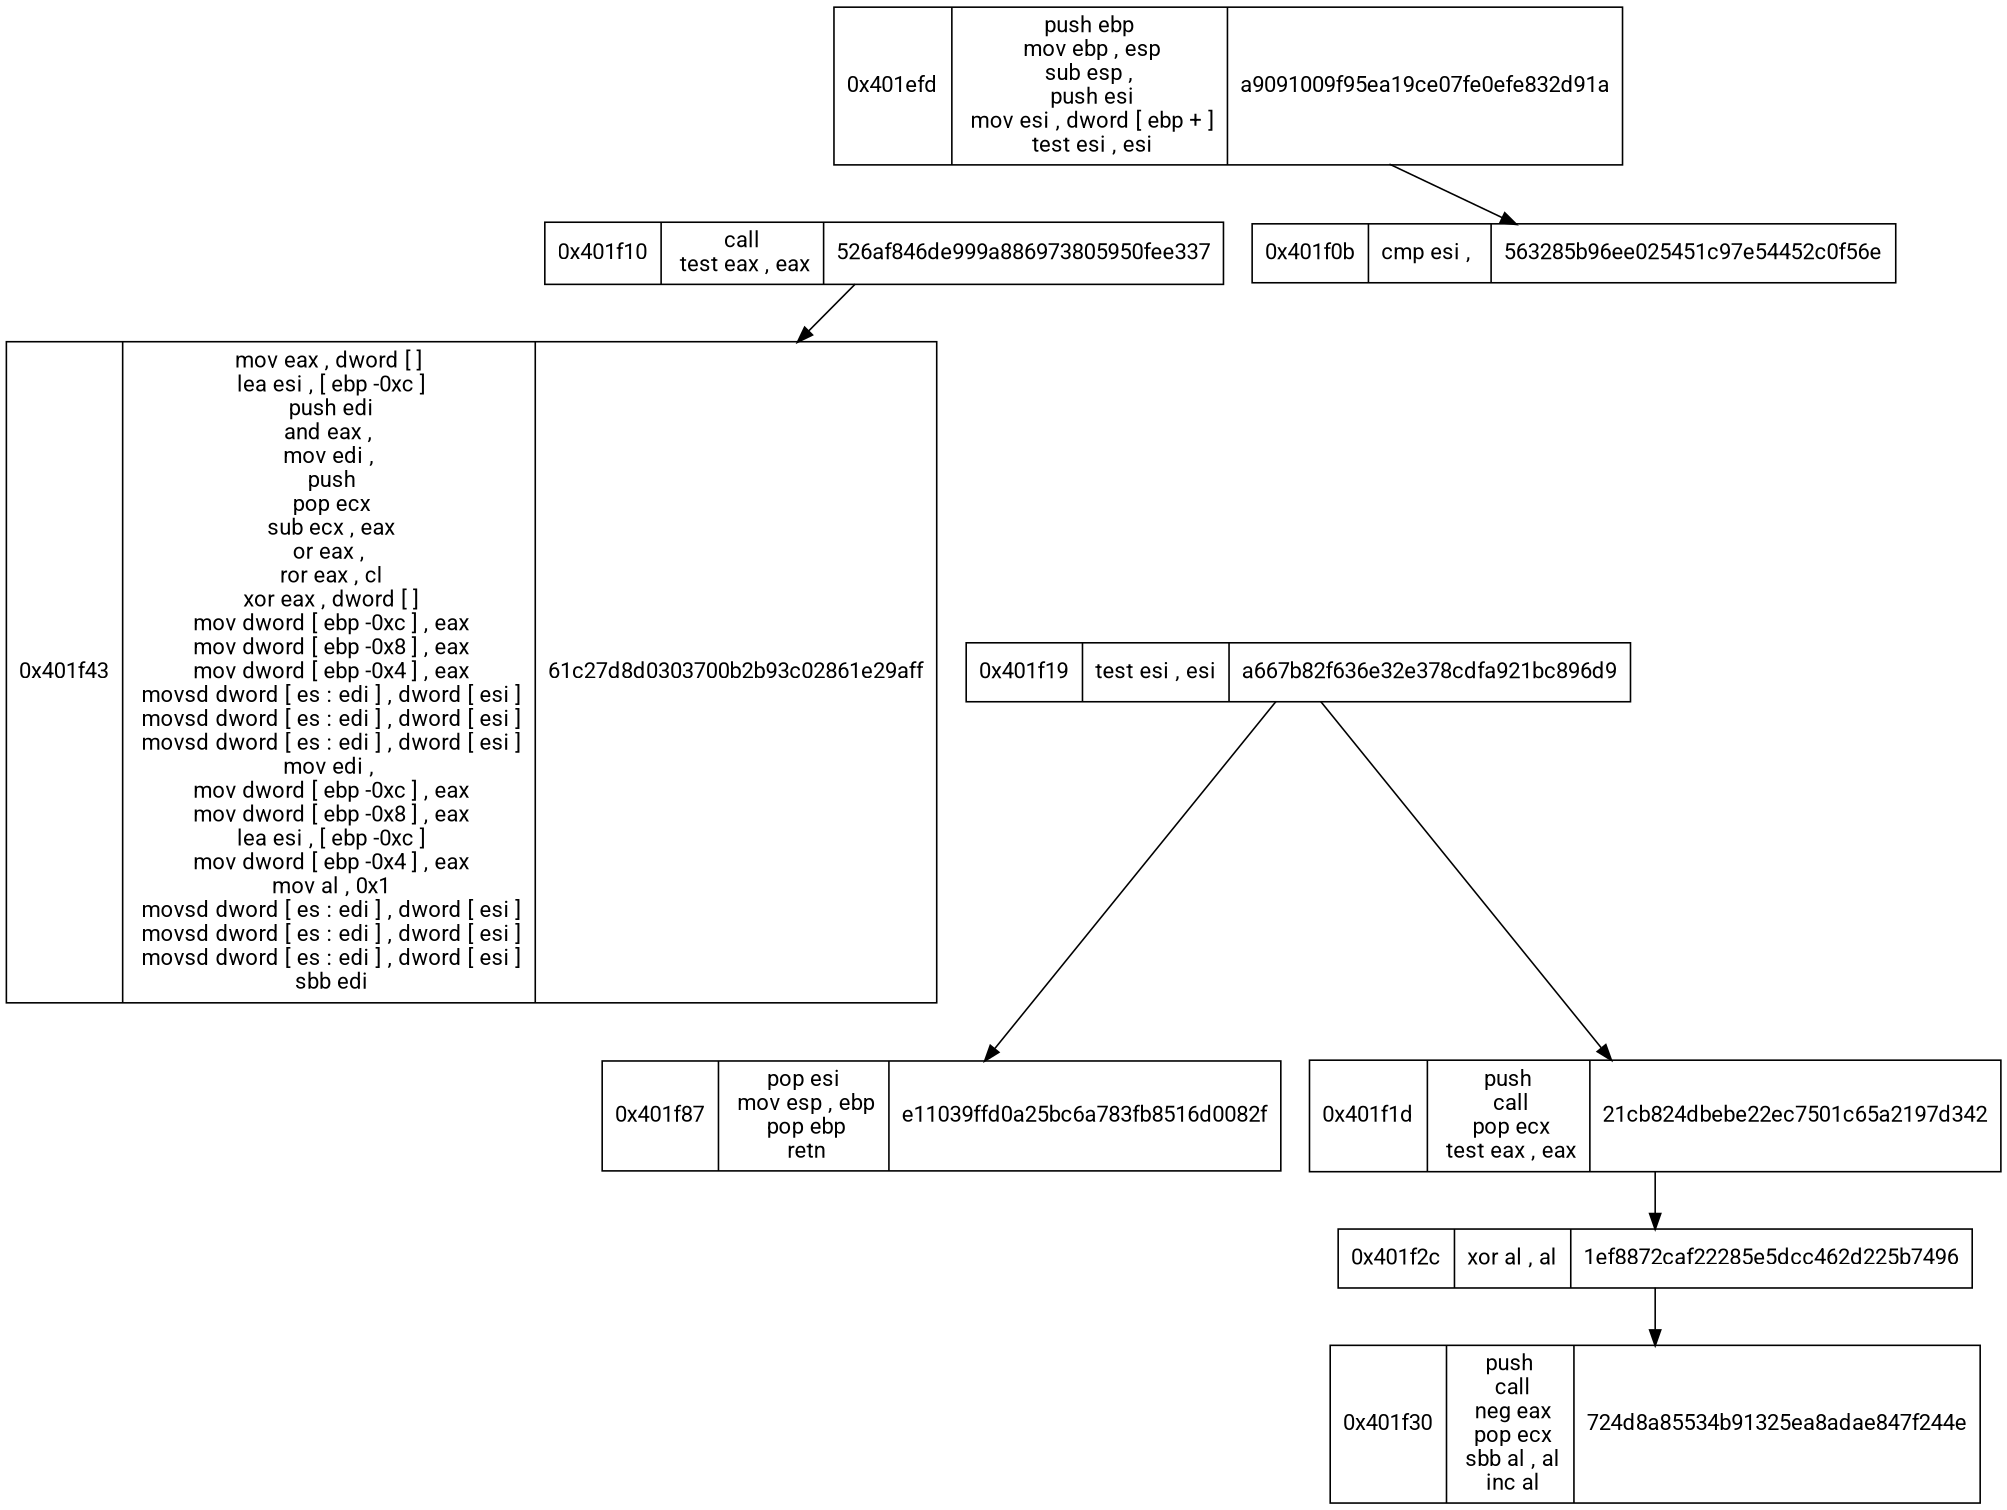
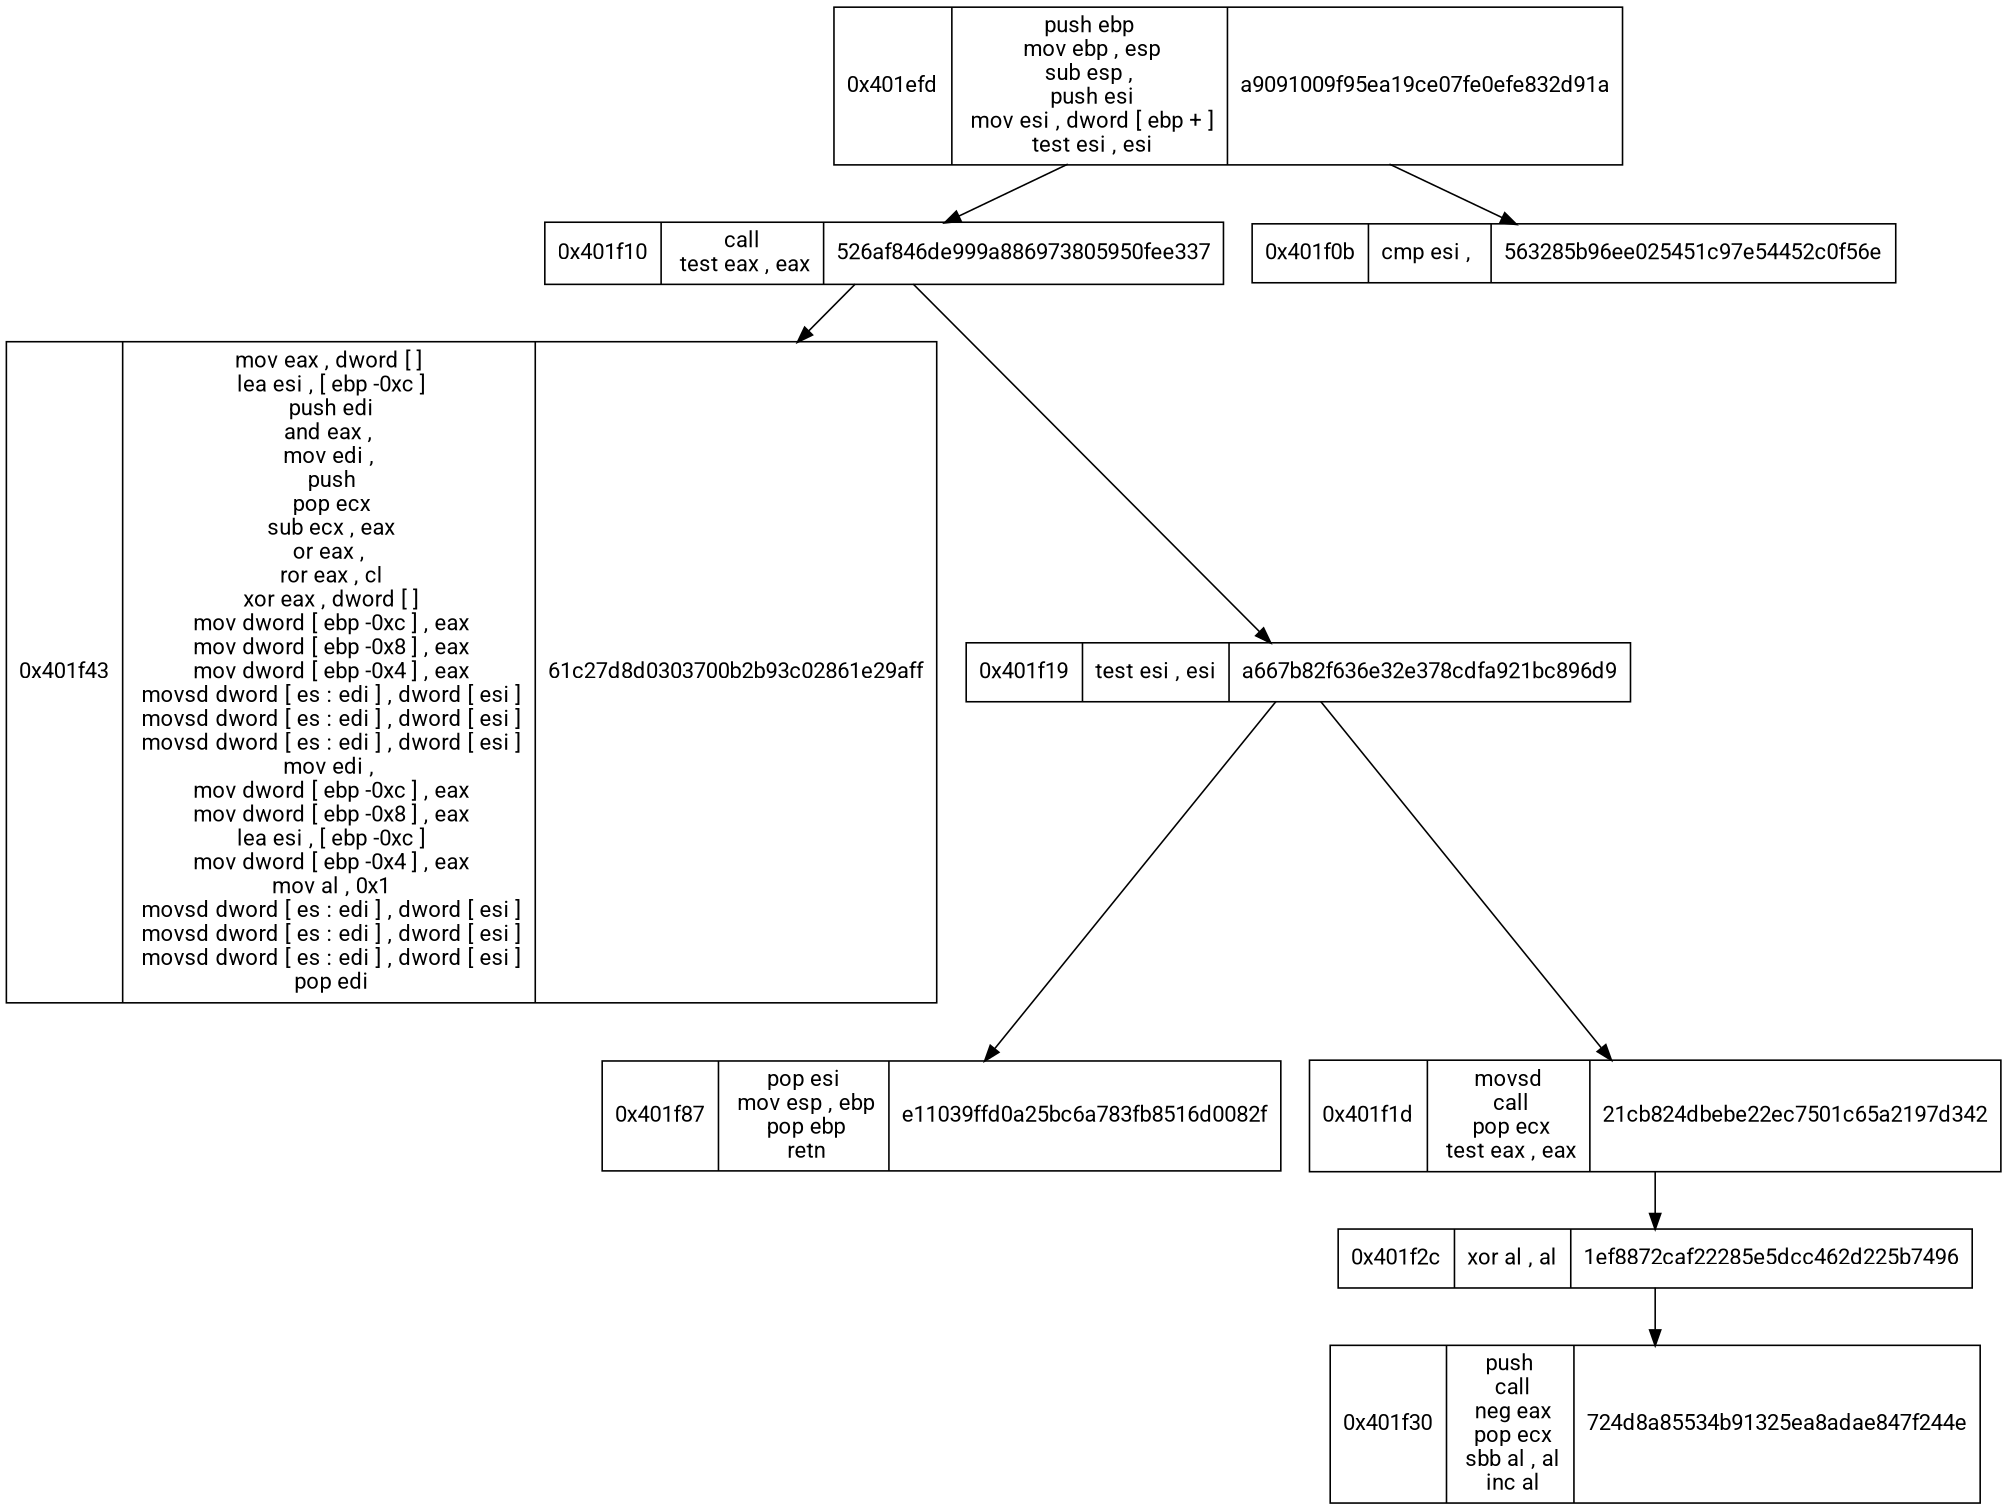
edge "0x401efd" -> "0x401f10": added
edge "0x401f10" -> "0x401f19": added
node "0x401f43": text "sbb edi" -> "pop edi"
node "0x401f1d": text "push" -> "movsd"
